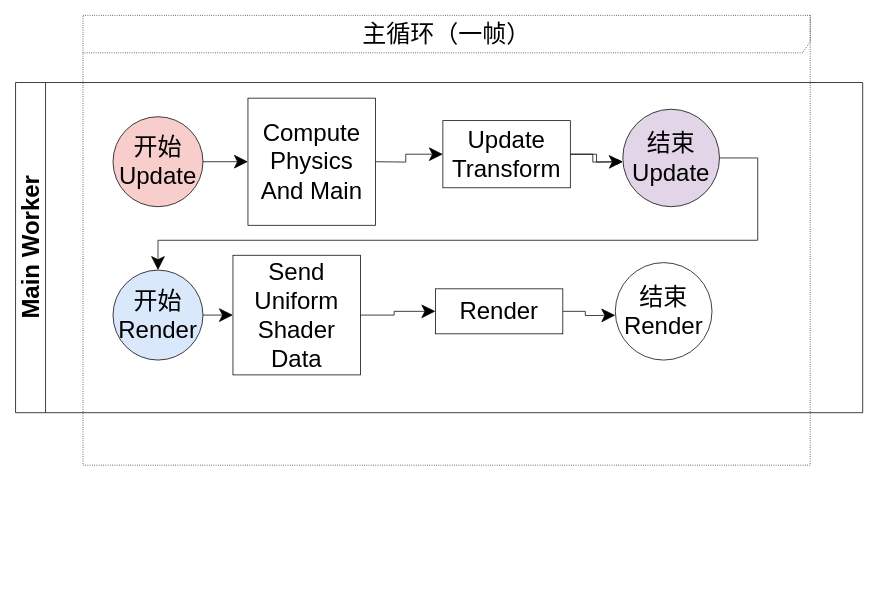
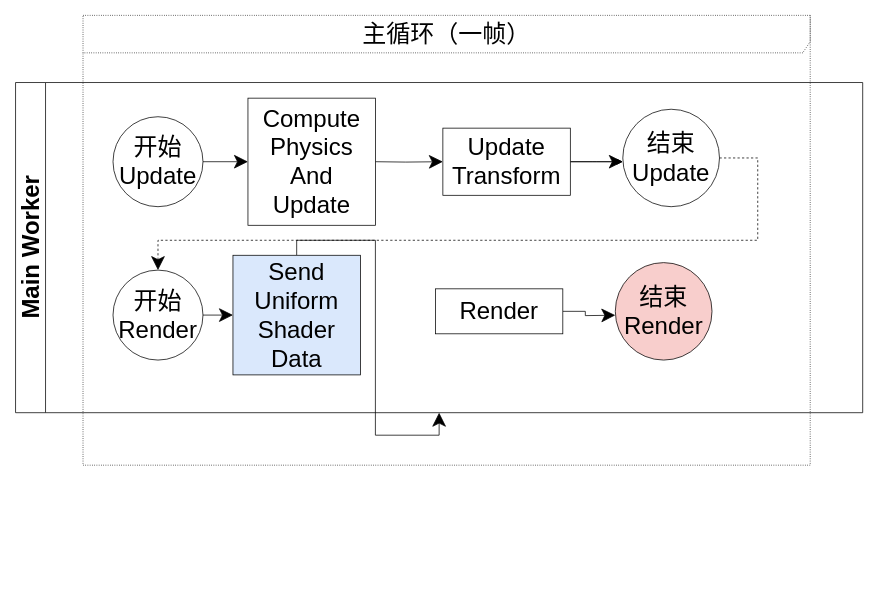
node "Update Transform": moved (507, 154) -> (507, 162)
node "结束Update": fillcolor #e1d5e7 -> #ffffff
node "开始Update": fillcolor #f8cecc -> #ffffff
node "Compute Physics And Main": label "Compute Physics And Main" -> "Compute Physics And Update"
edge "结束Update" -> "开始Render": style solid -> dashed
edge "Send Uniform Shader Data" -> "Render": now "Send Uniform Shader Data" -> "Main Worker"
node "结束Render": fillcolor #ffffff -> #f8cecc
node "开始Render": fillcolor #dae8fc -> #ffffff
node "Send Uniform Shader Data": fillcolor #ffffff -> #dae8fc
